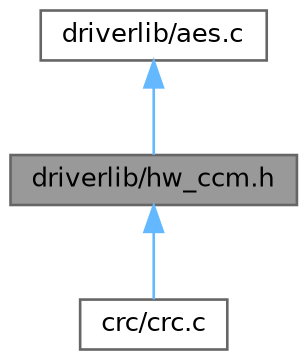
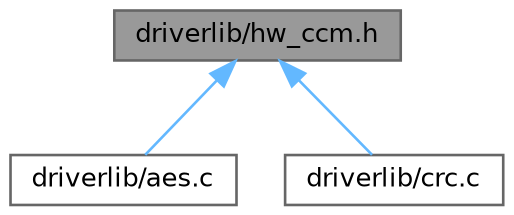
edge "driverlib/hw_ccm.h" -> "driverlib/aes.c": reversed
node "crc/crc.c": label "crc/crc.c" -> "driverlib/crc.c"
